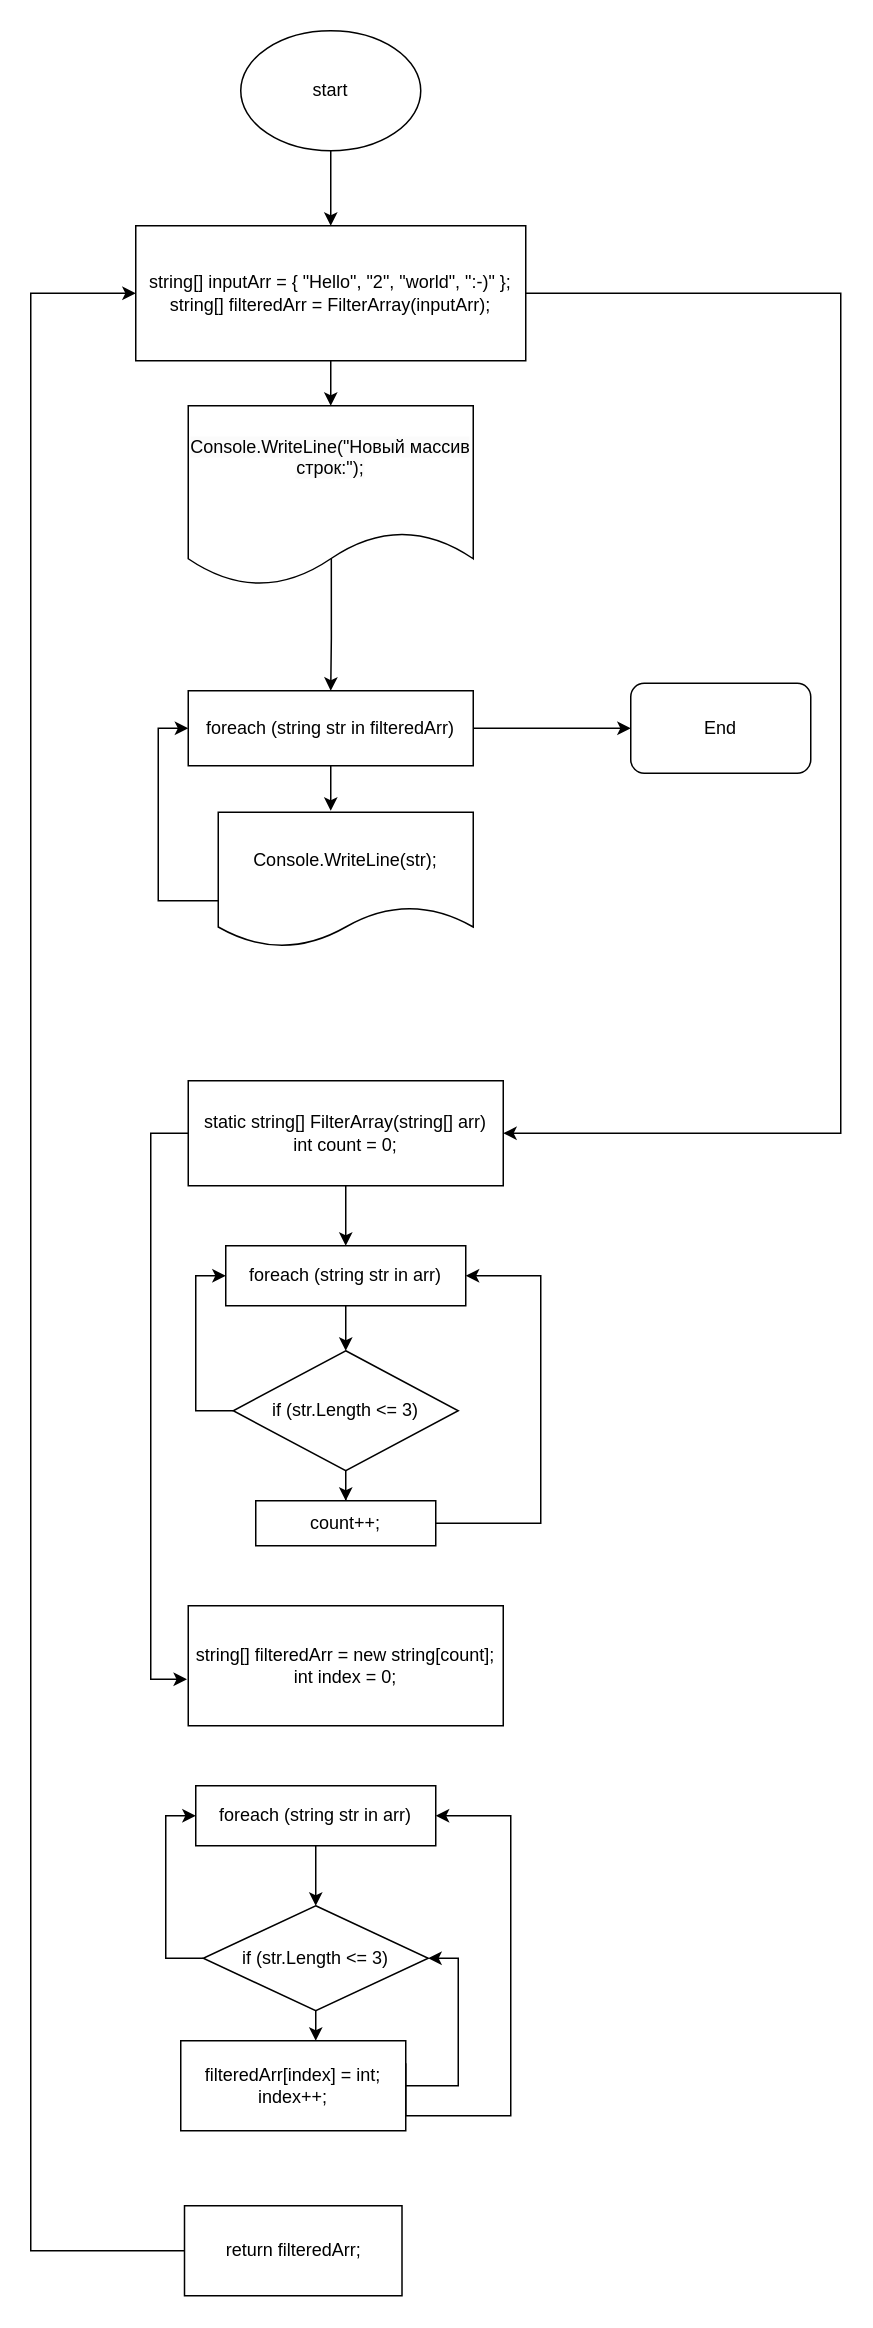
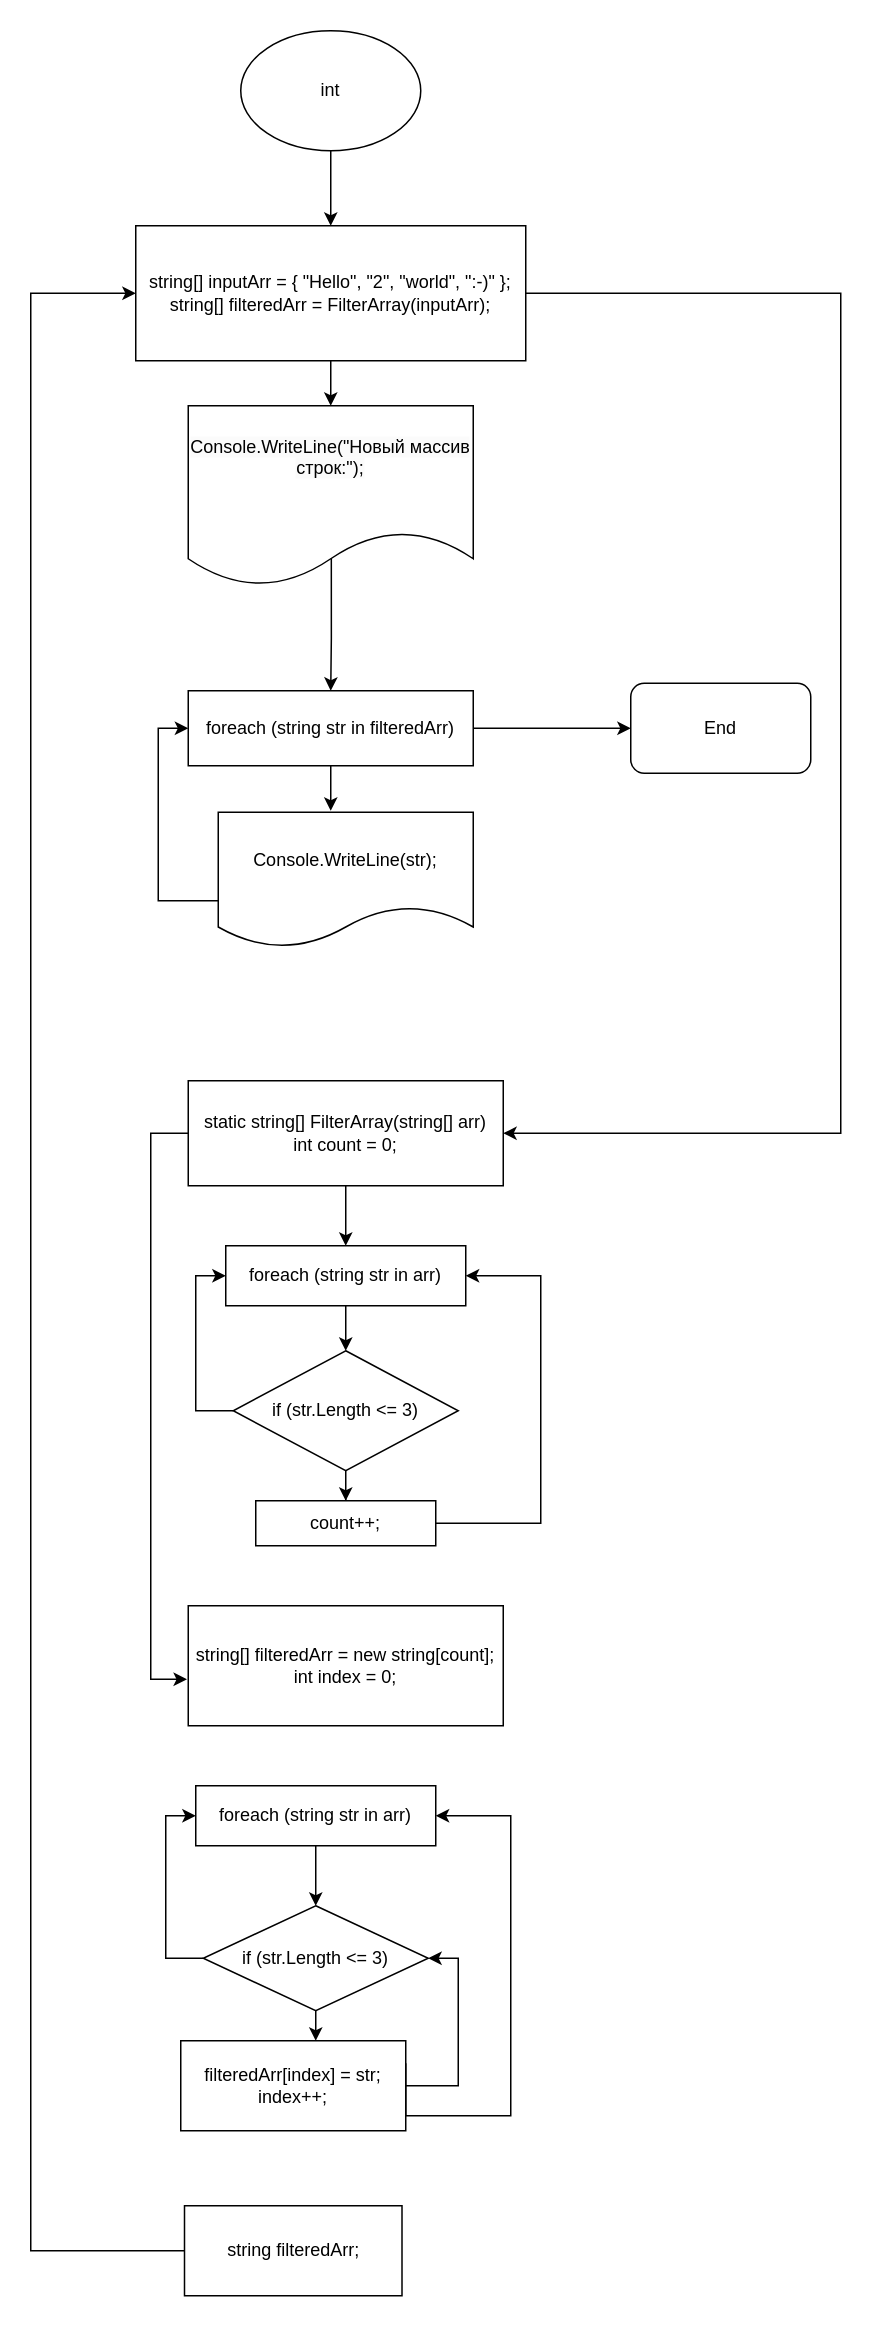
node "start": label "start" -> "int"
node "filteredArr[index] = int; index++;": label "filteredArr[index] = int; index++;" -> "filteredArr[index] = str; index++;"
node "return filteredArr;": label "return filteredArr;" -> "string filteredArr;"
